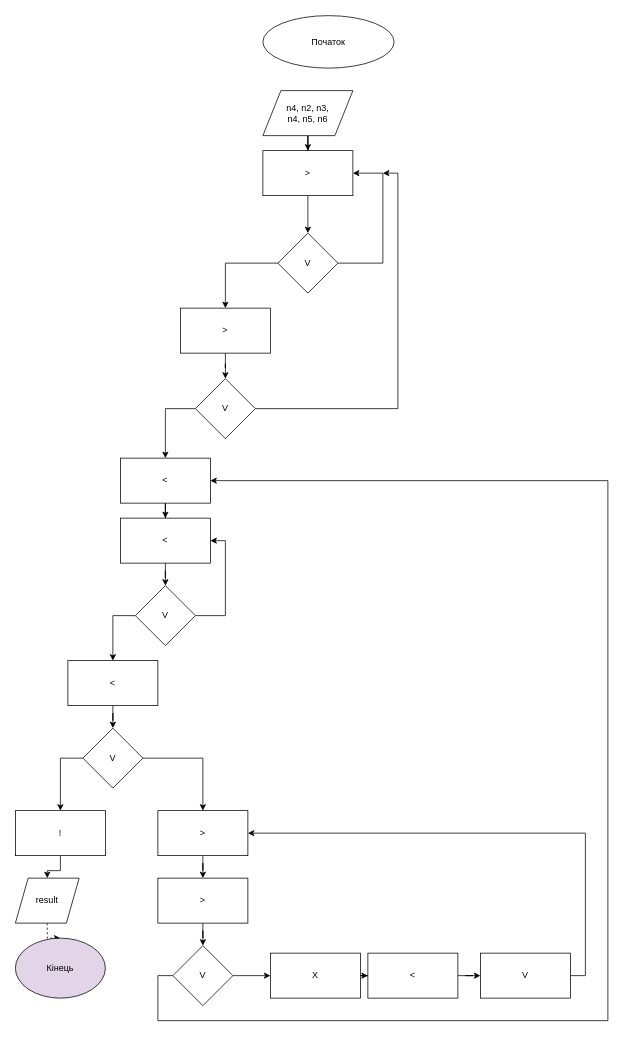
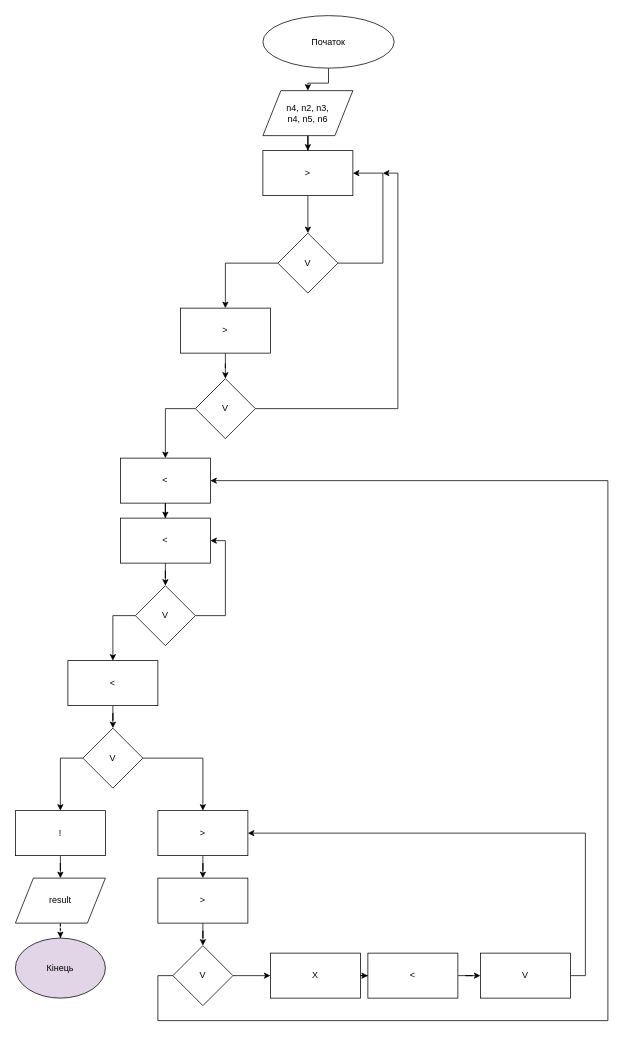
edge "Початок" -> "n4, n2, n3, n4, n5, n6": added
node "result": size 64x45 -> 90x45
